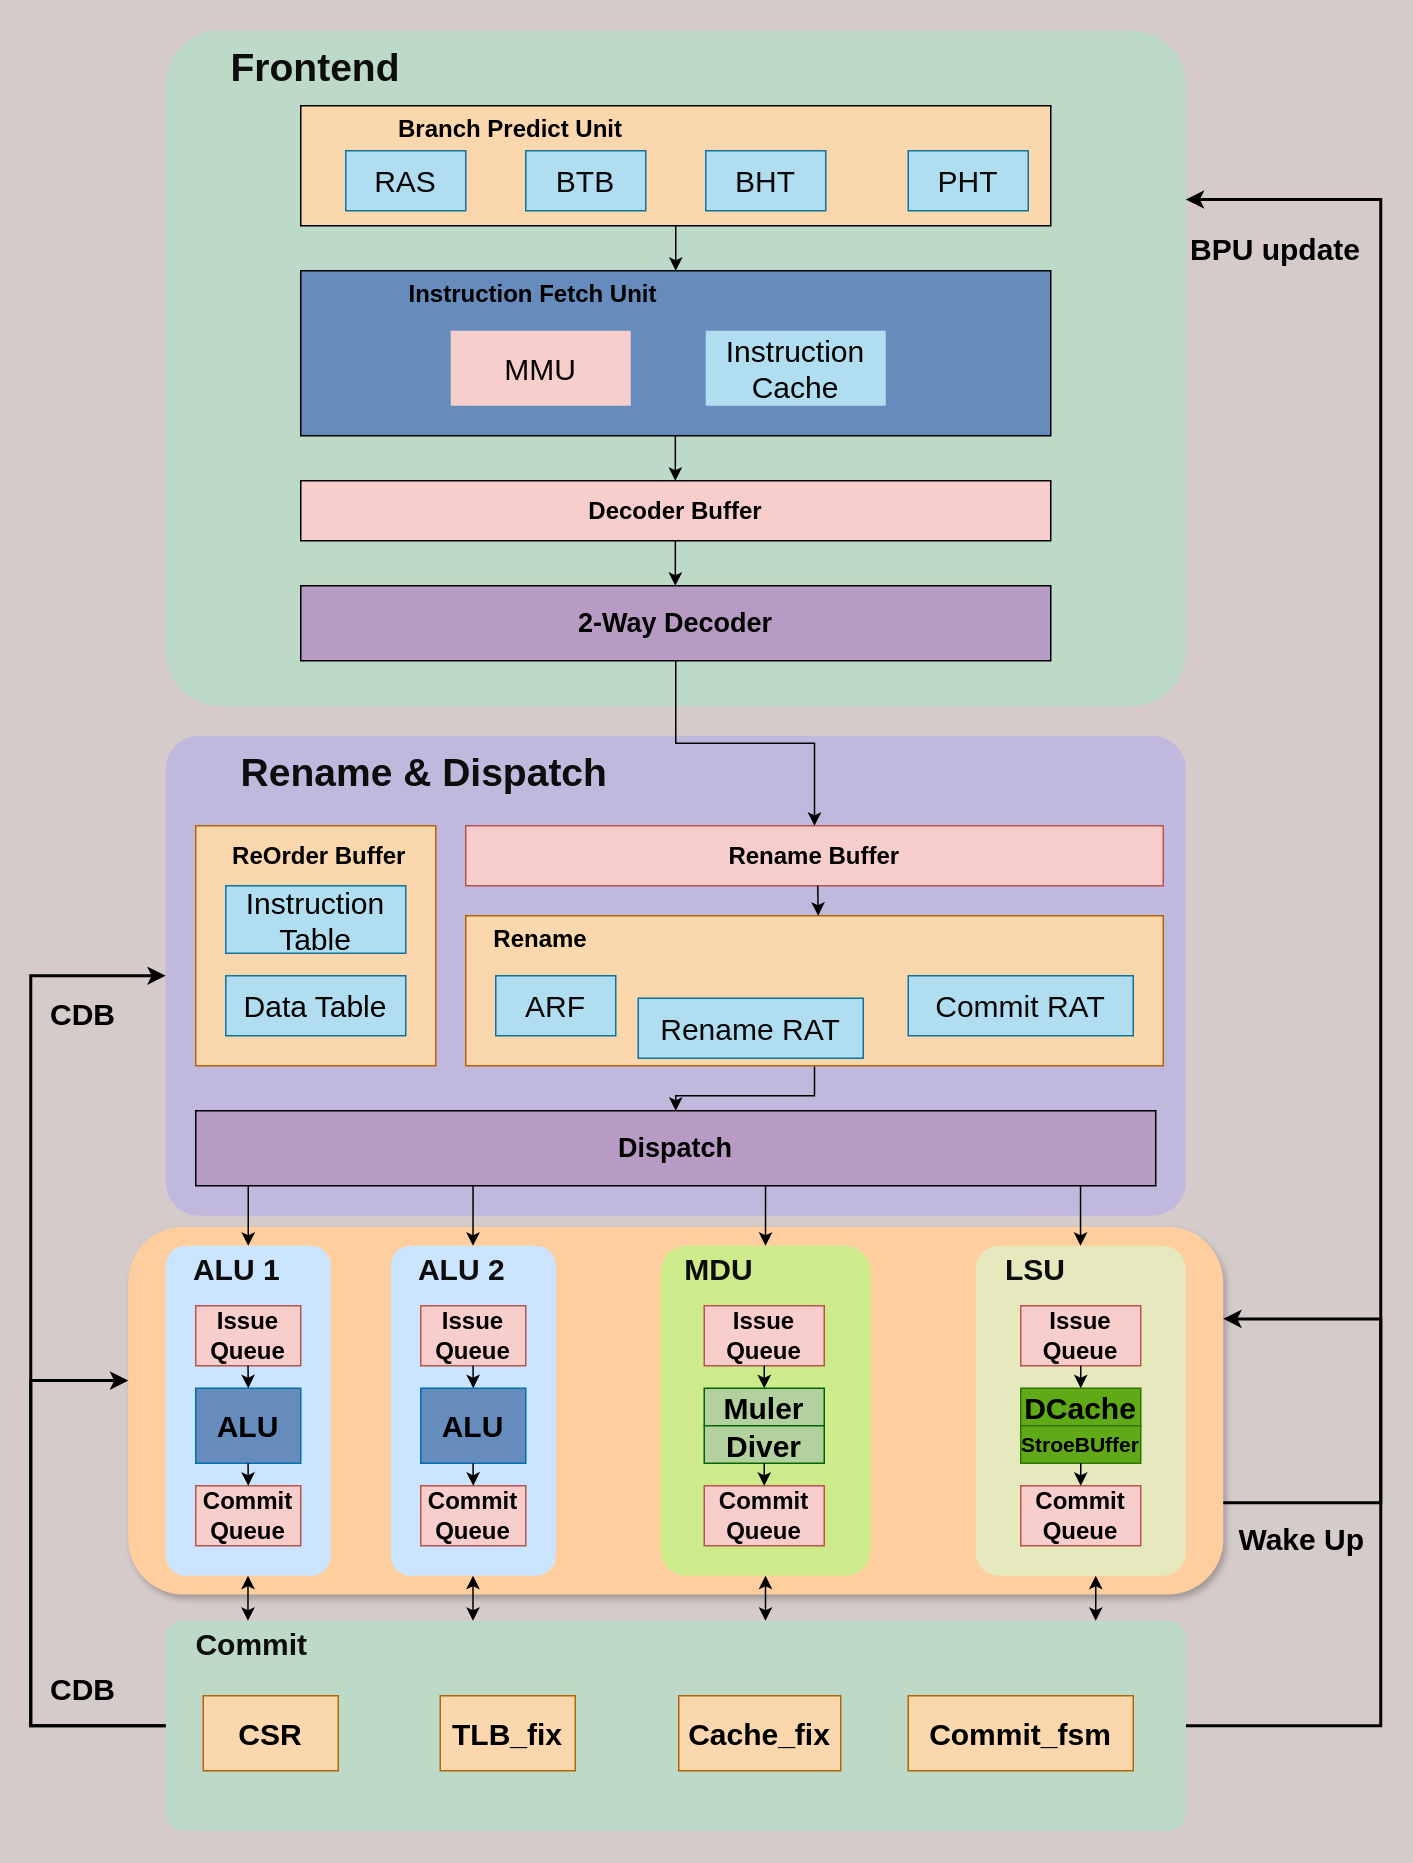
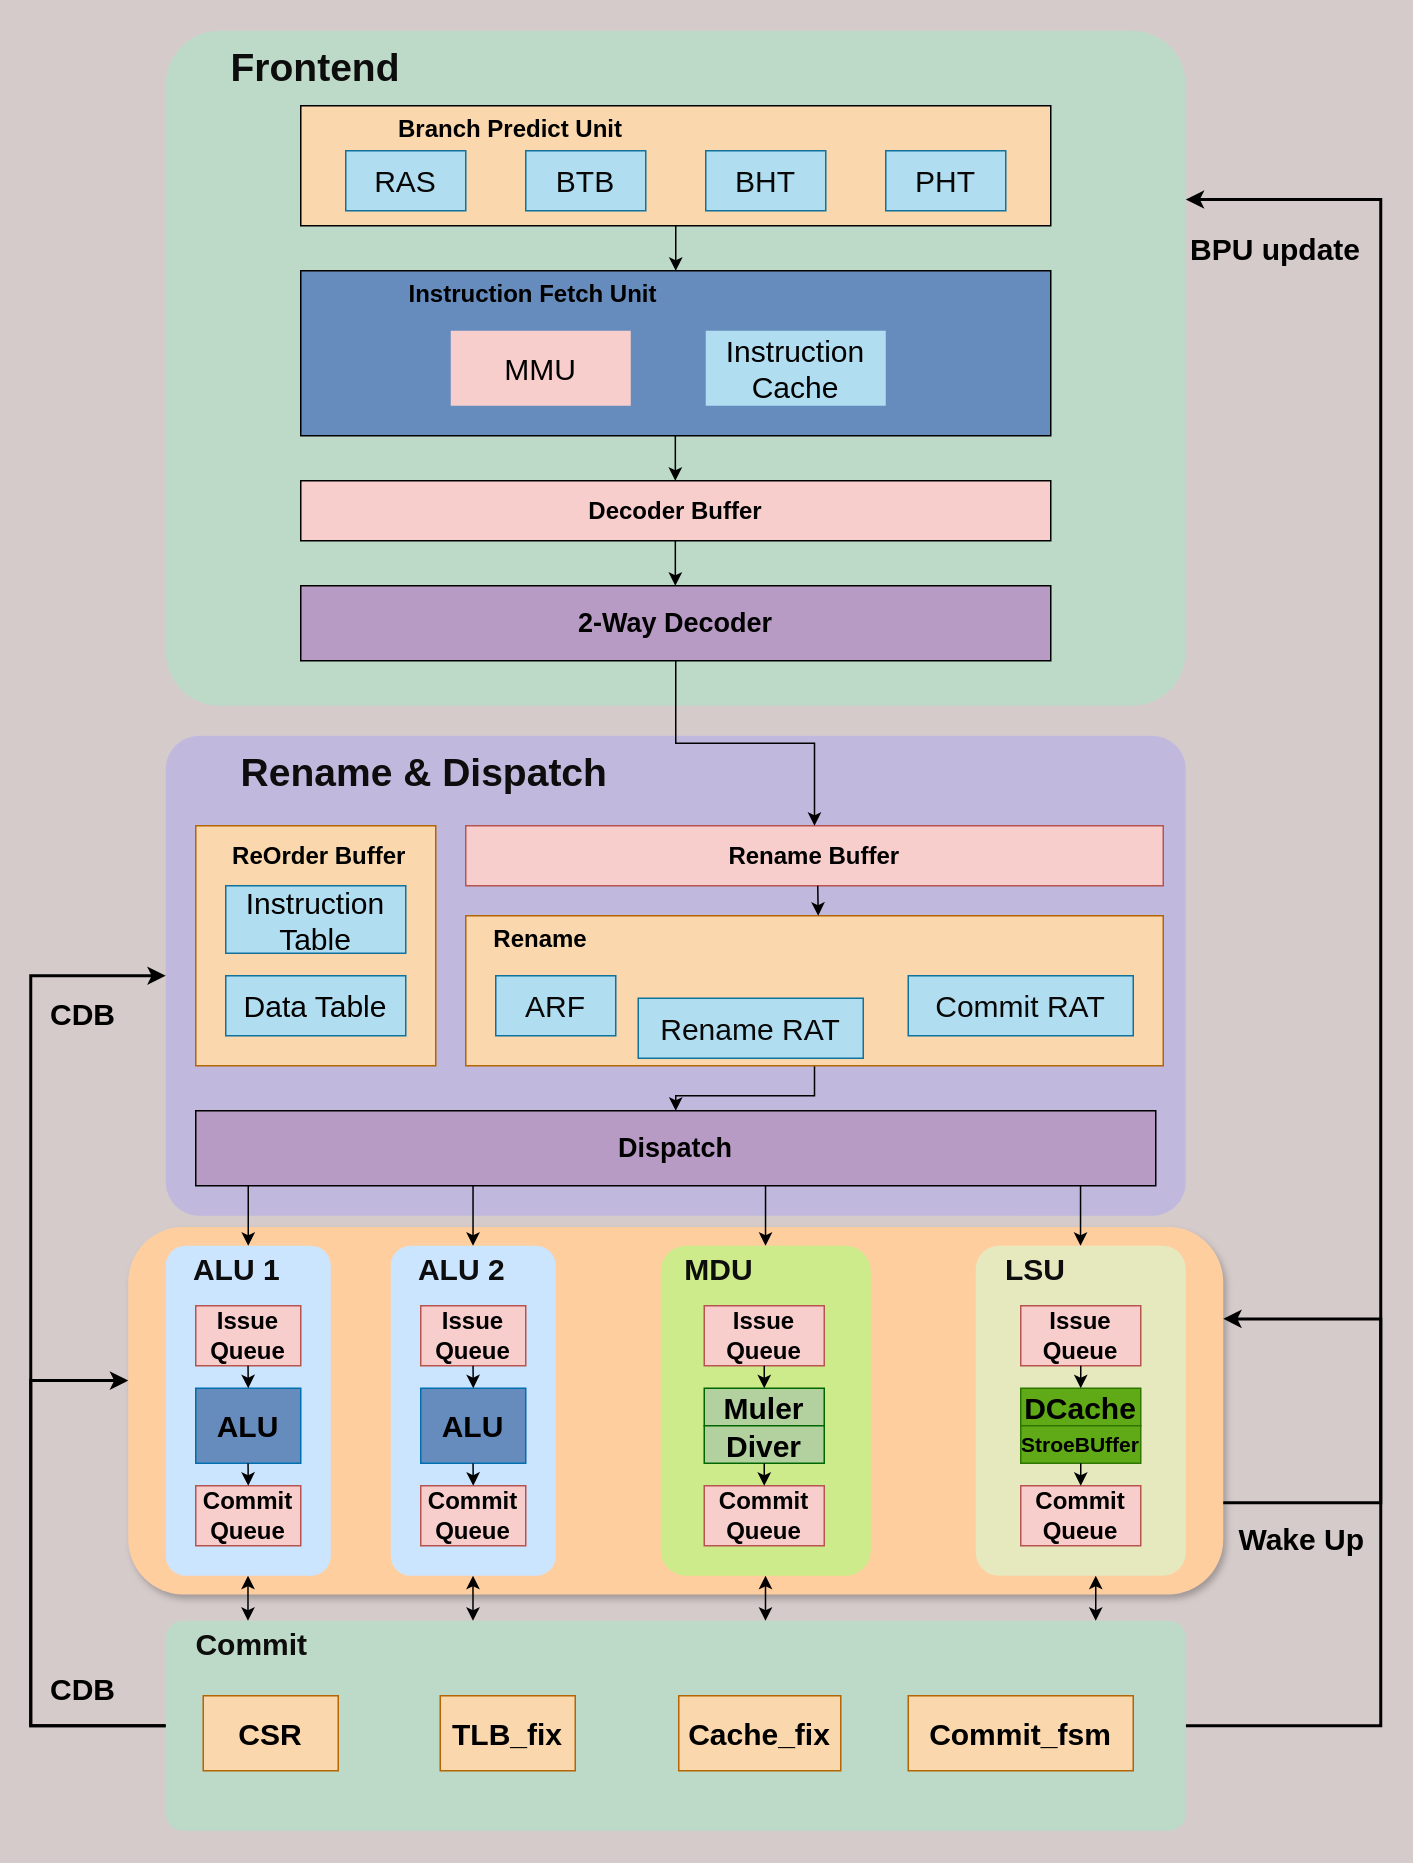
node "PHT": moved (968, 181) -> (946, 181)
